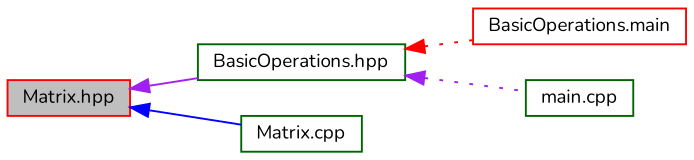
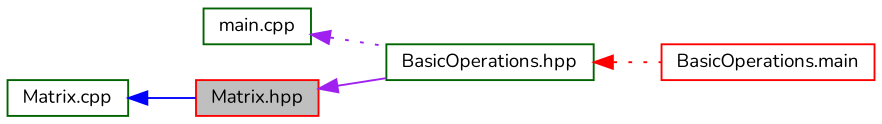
edge "main.cpp" -> "BasicOperations.hpp": reversed
edge "Matrix.cpp" -> "Matrix.hpp": reversed
